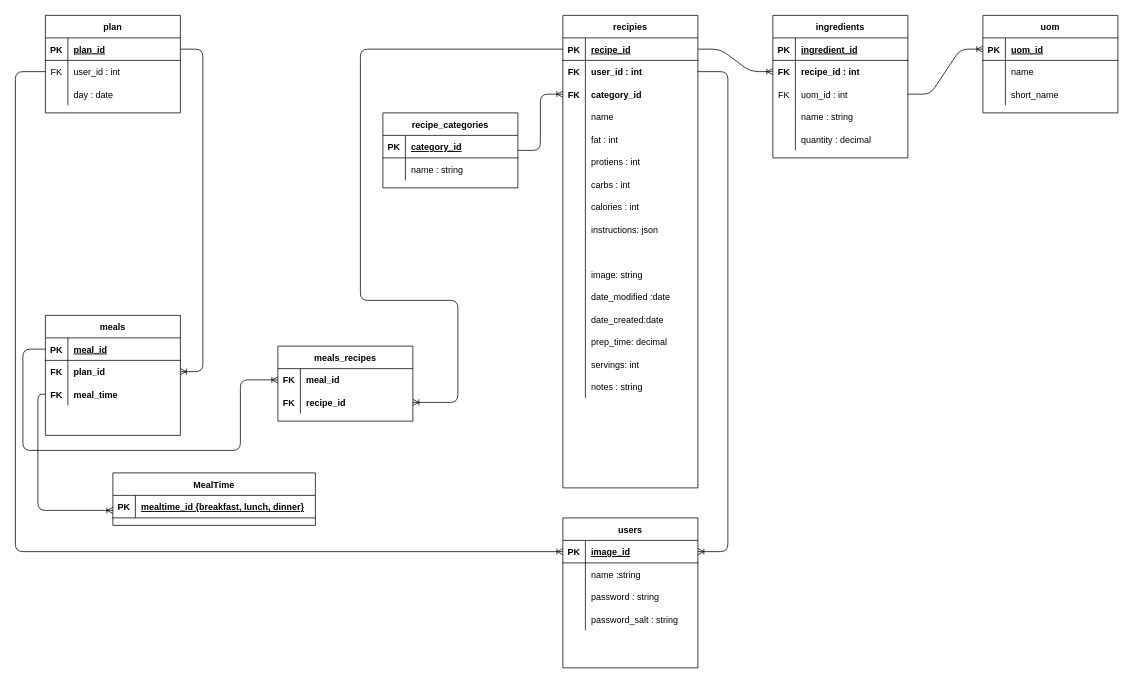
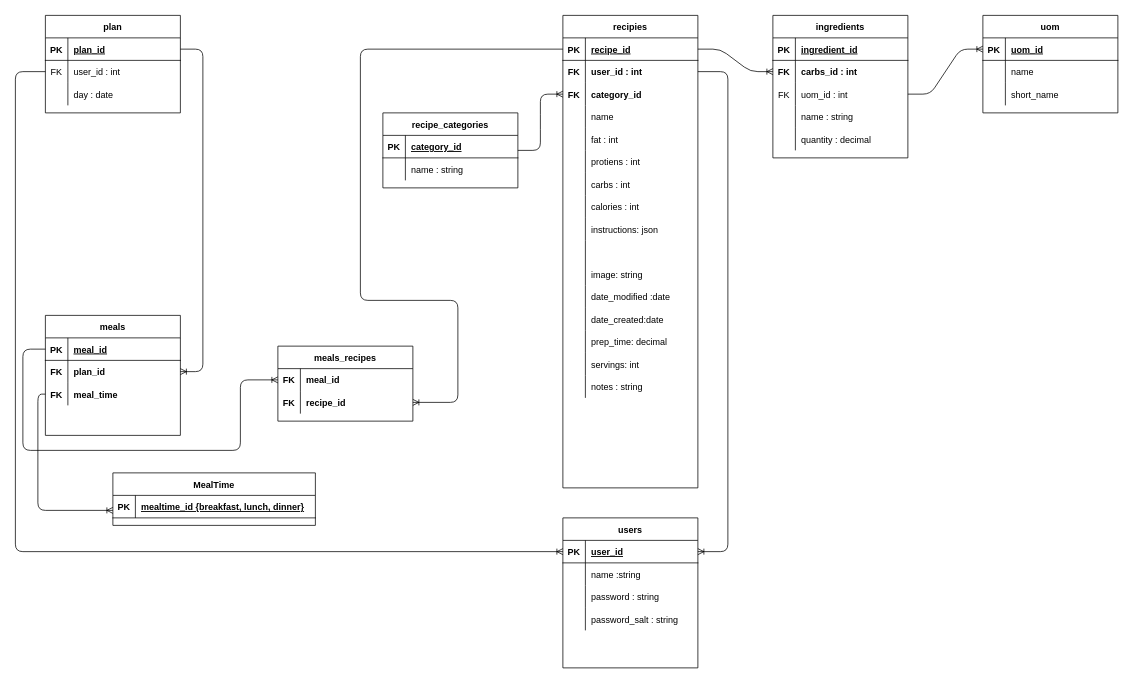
node "recipe_id : int": label "recipe_id : int" -> "carbs_id : int"
node "image_id": label "image_id" -> "user_id"
